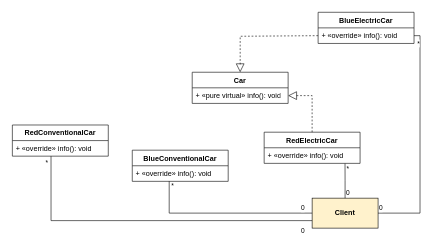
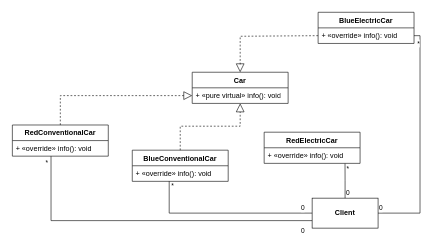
edge "RedConventionalCar" -> "+ «pure virtual» info(): void": added
edge "RedElectricCar" -> "+ «pure virtual» info(): void": removed
edge "BlueConventionalCar" -> "+ «pure virtual» info(): void": added
node "Client": fillcolor #fff2cc -> #ffffff
